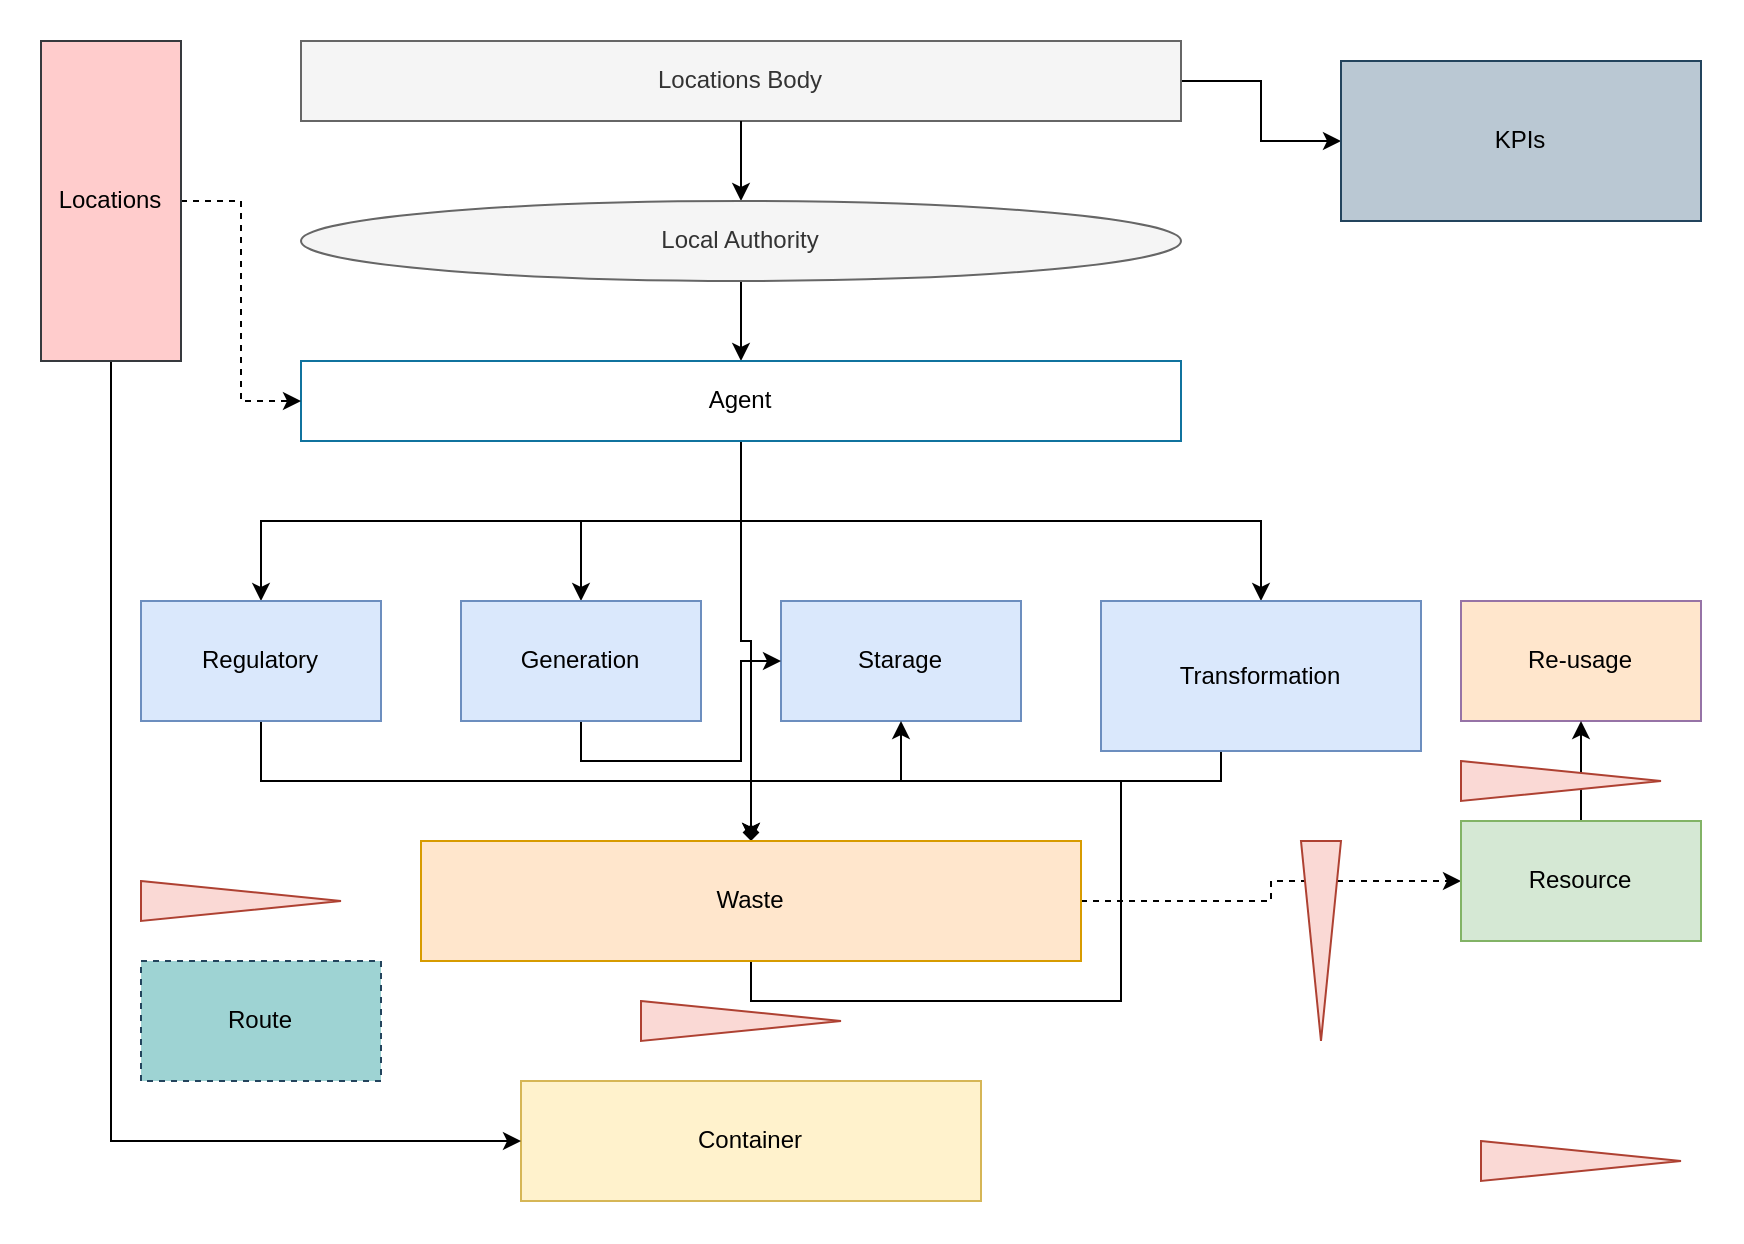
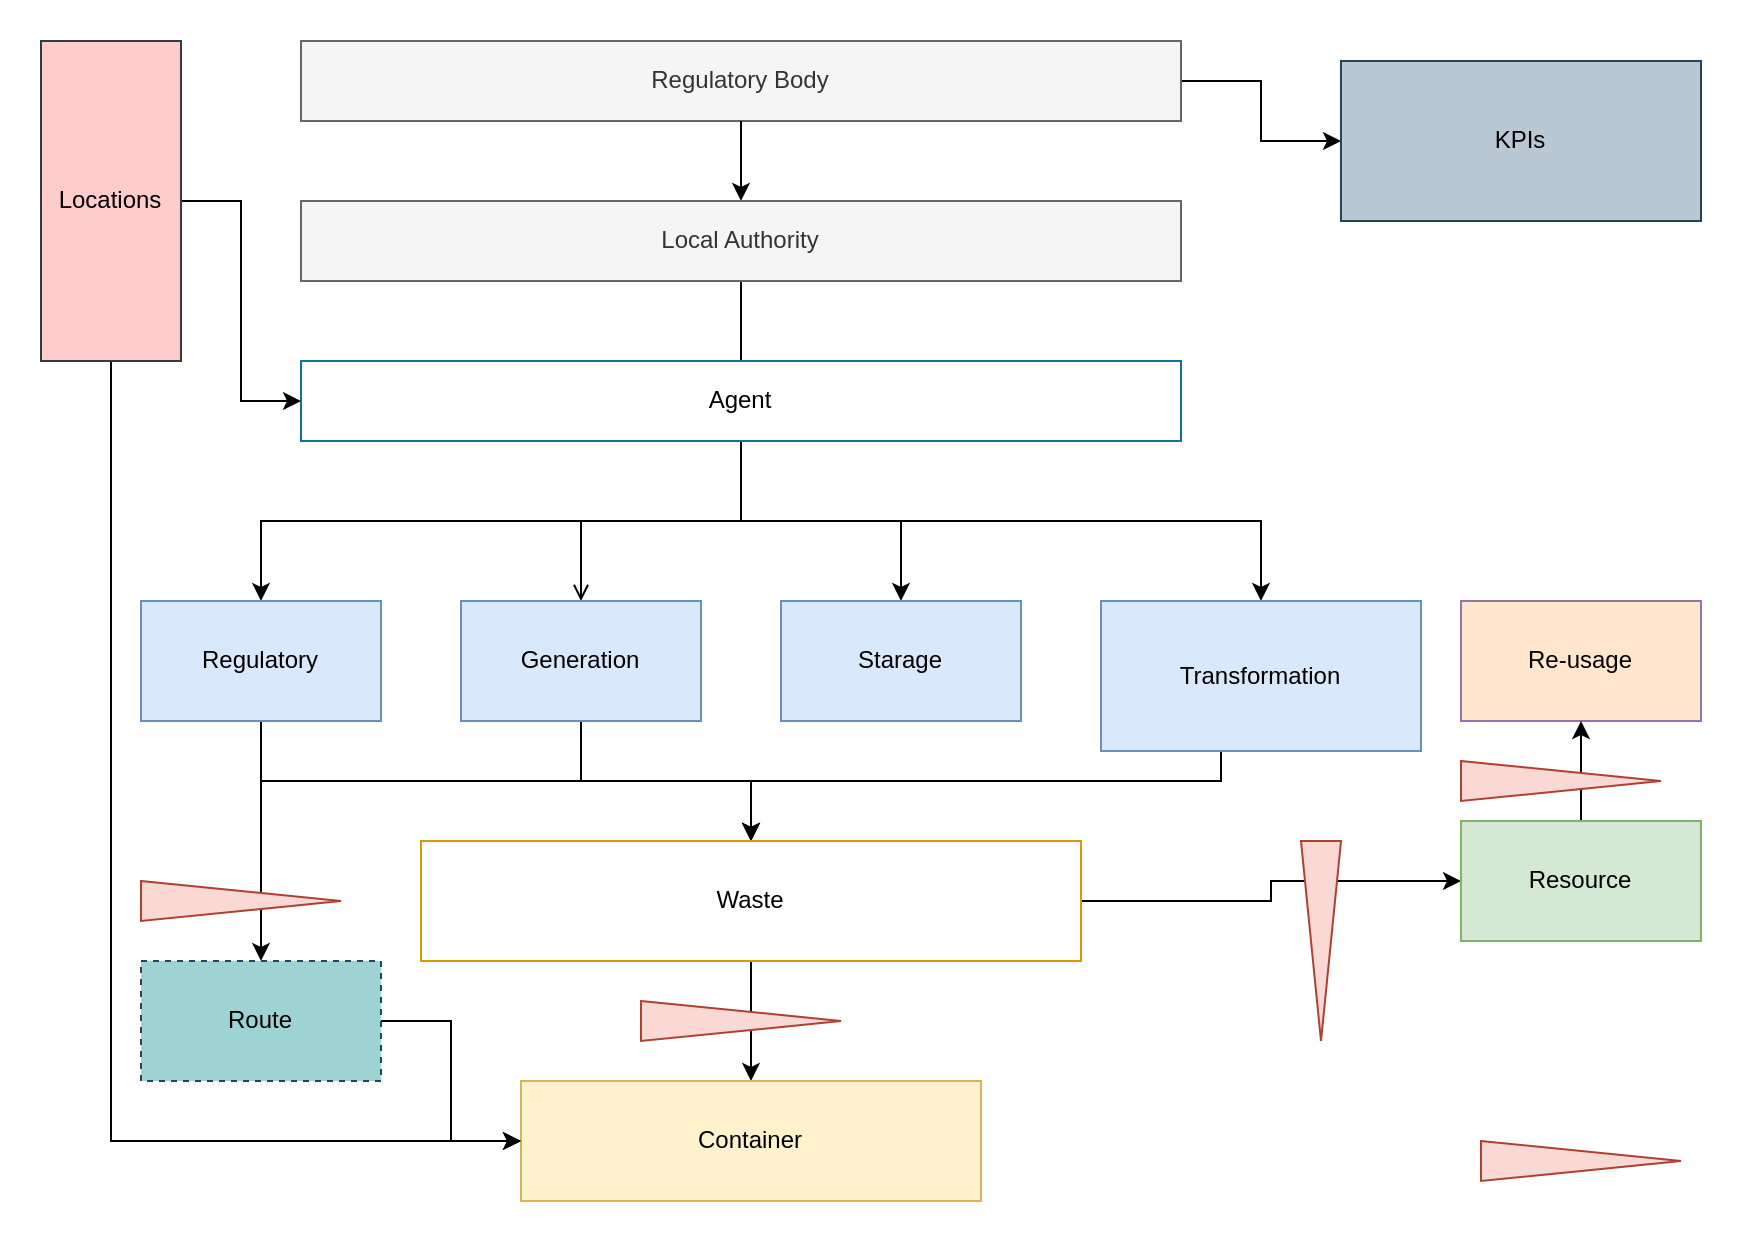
node "Locations Body": label "Locations Body" -> "Regulatory Body"
node "Local Authority": shape ellipse -> rectangle
edge "Locations" -> "Agent": style dashed -> solid
edge "Local Authority" -> "Agent": arrowhead classic -> none
edge "Agent" -> "Generation": arrowhead classic -> open
edge "Agent" -> "Waste": now "Agent" -> "Starage"
edge "Generation" -> "Starage": now "Generation" -> "Waste"
edge "Regulatory" -> "Waste": arrowhead diamond -> classic
edge "Regulatory" -> "Route": added
node "Waste": fillcolor #ffe6cc -> #ffffff
edge "Waste" -> "Resource": style dashed -> solid
edge "Waste" -> "Starage": now "Waste" -> "Container"
edge "Route" -> "Container": added
